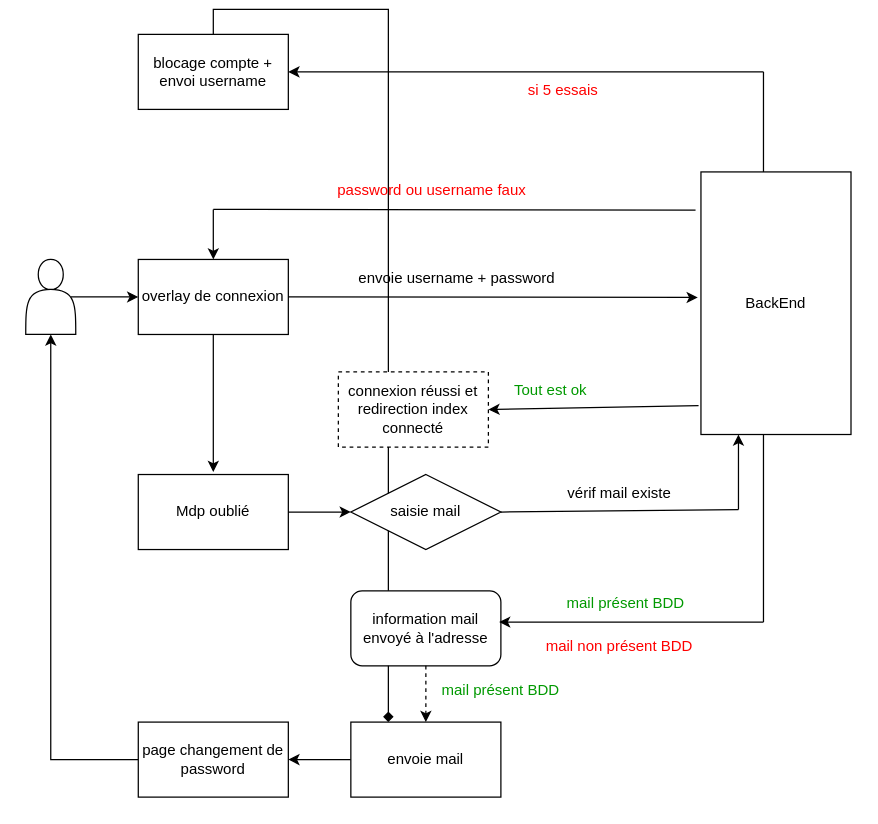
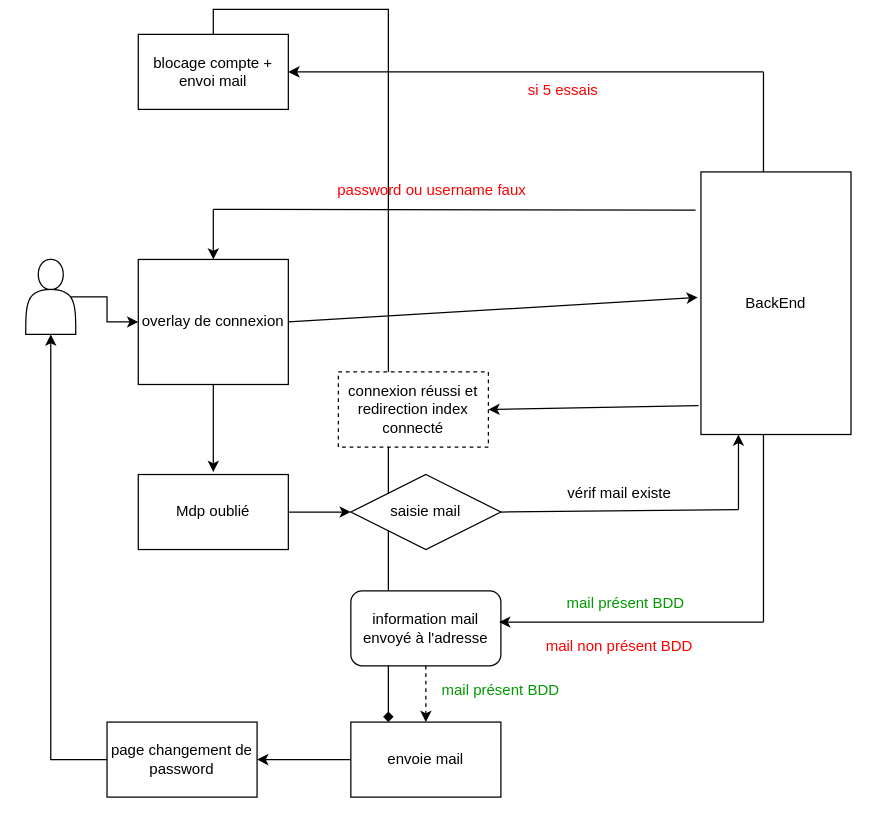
node "blocage compte + envoi username": label "blocage compte + envoi username" -> "blocage compte + envoi mail"
node "envoie username + password": removed
node "overlay de connexion": size 150x75 -> 150x125
node "Tout est ok": removed
node "page changement de password": moved (213, 759) -> (182, 759)
